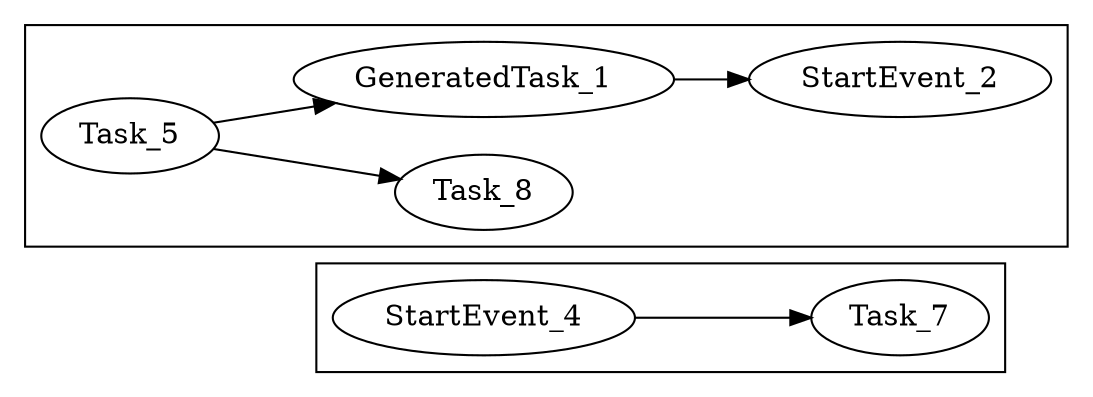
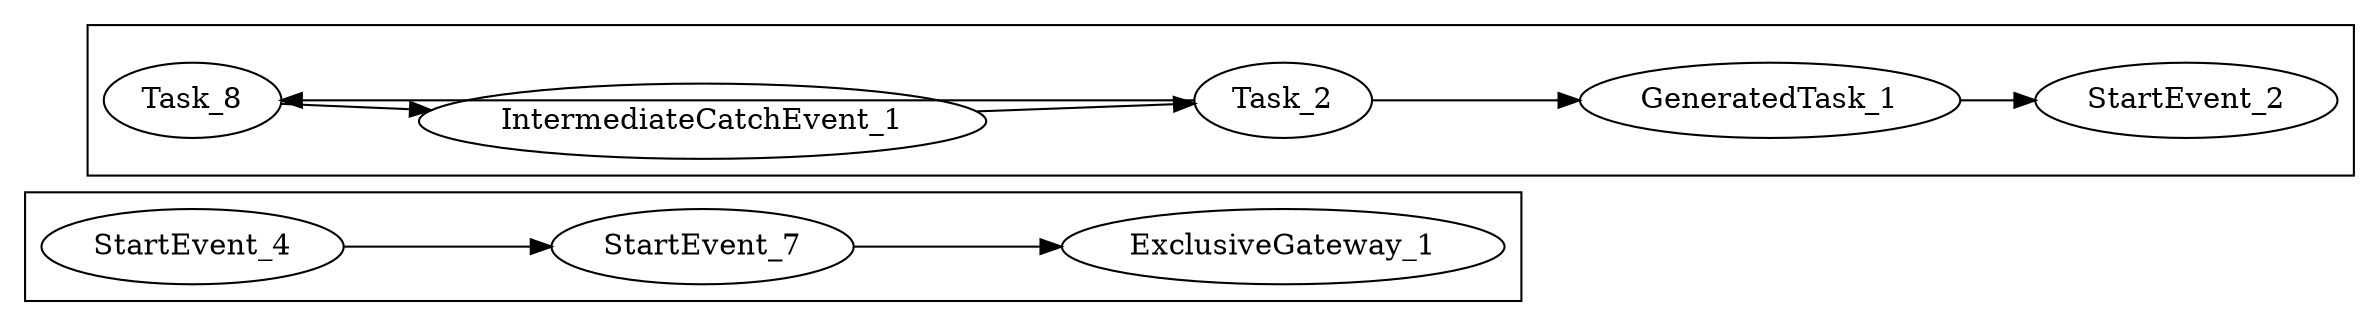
node "IntermediateCatchEvent_1": added
node "Task_5": label "Task_5" -> "Task_2"
node "ExclusiveGateway_1": added
node "Task_7": label "Task_7" -> "StartEvent_7"
